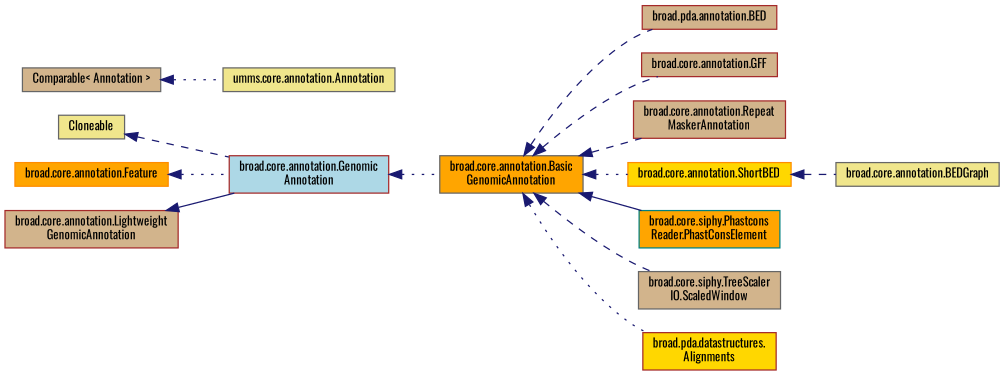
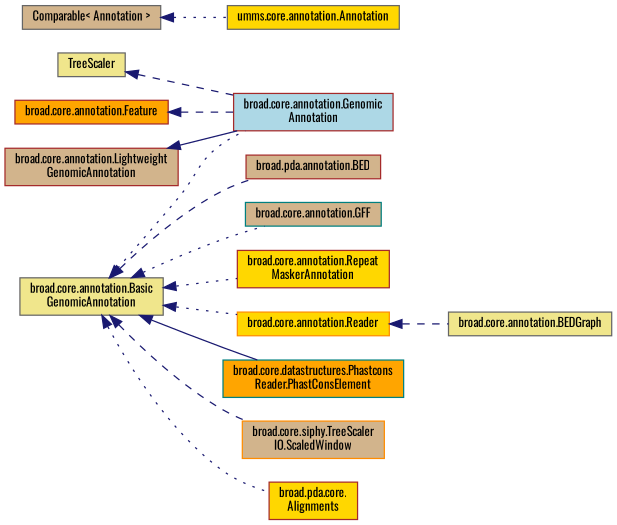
node "broad.core.annotation.GFF": color brown -> teal
node "umms.core.annotation.Annotation": fillcolor khaki -> gold
edge "broad.core.annotation.GFF" -> "broad.core.annotation.Basic GenomicAnnotation": style dashed -> dotted
node "broad.core.annotation.Repeat MaskerAnnotation": fillcolor tan -> gold
node "Cloneable": label "Cloneable" -> "TreeScaler"
edge "broad.core.annotation.Repeat MaskerAnnotation" -> "broad.core.annotation.Basic GenomicAnnotation": style dashed -> dotted
node "broad.core.annotation.Feature": color darkorange -> brown
edge "broad.core.annotation.Genomic Annotation" -> "broad.core.annotation.Feature": style dotted -> dashed
edge "broad.core.annotation.Basic GenomicAnnotation" -> "broad.core.annotation.Genomic Annotation": reversed
node "broad.core.annotation.Basic GenomicAnnotation": fillcolor orange -> khaki
node "broad.core.annotation.ShortBED": label "broad.core.annotation.ShortBED" -> "broad.core.annotation.Reader"
node "broad.core.siphy.Phastcons Reader.PhastConsElement": label "broad.core.siphy.Phastcons Reader.PhastConsElement" -> "broad.core.datastructures.Phastcons Reader.PhastConsElement"
node "broad.core.siphy.TreeScaler IO.ScaledWindow": color gray40 -> darkorange
node "broad.pda.datastructures. Alignments": label "broad.pda.datastructures. Alignments" -> "broad.pda.core. Alignments"
